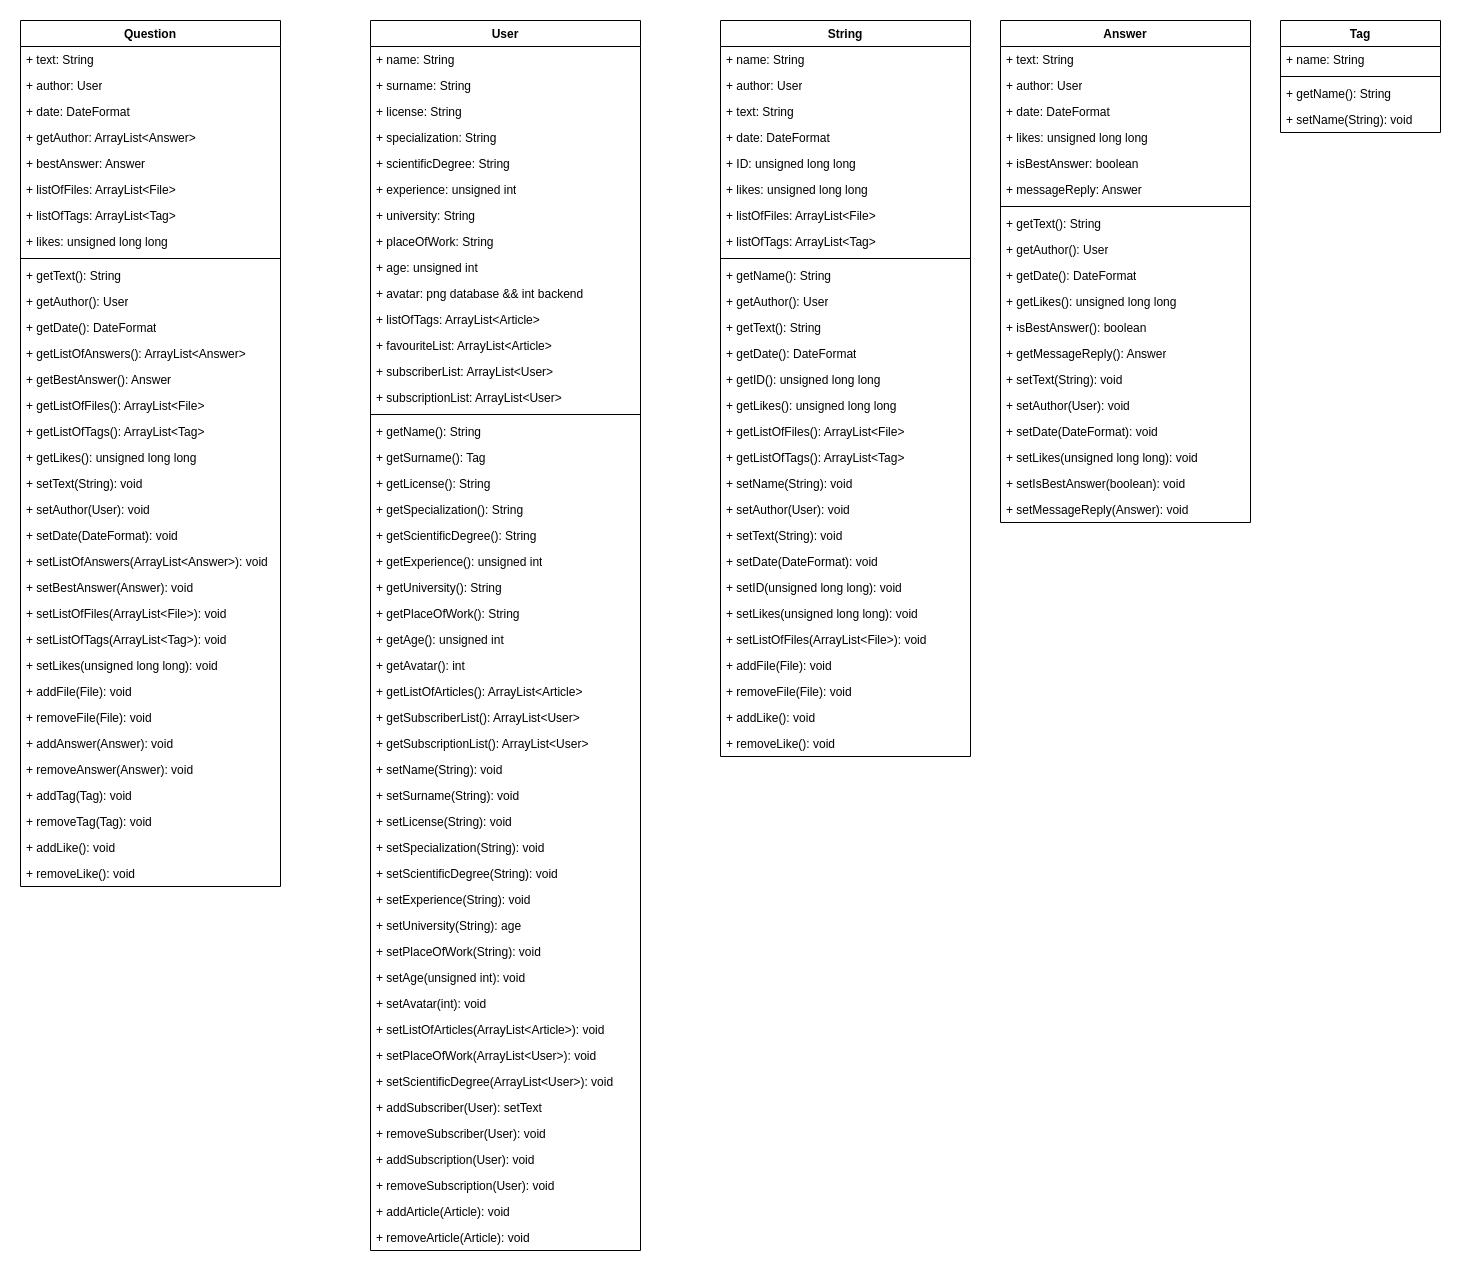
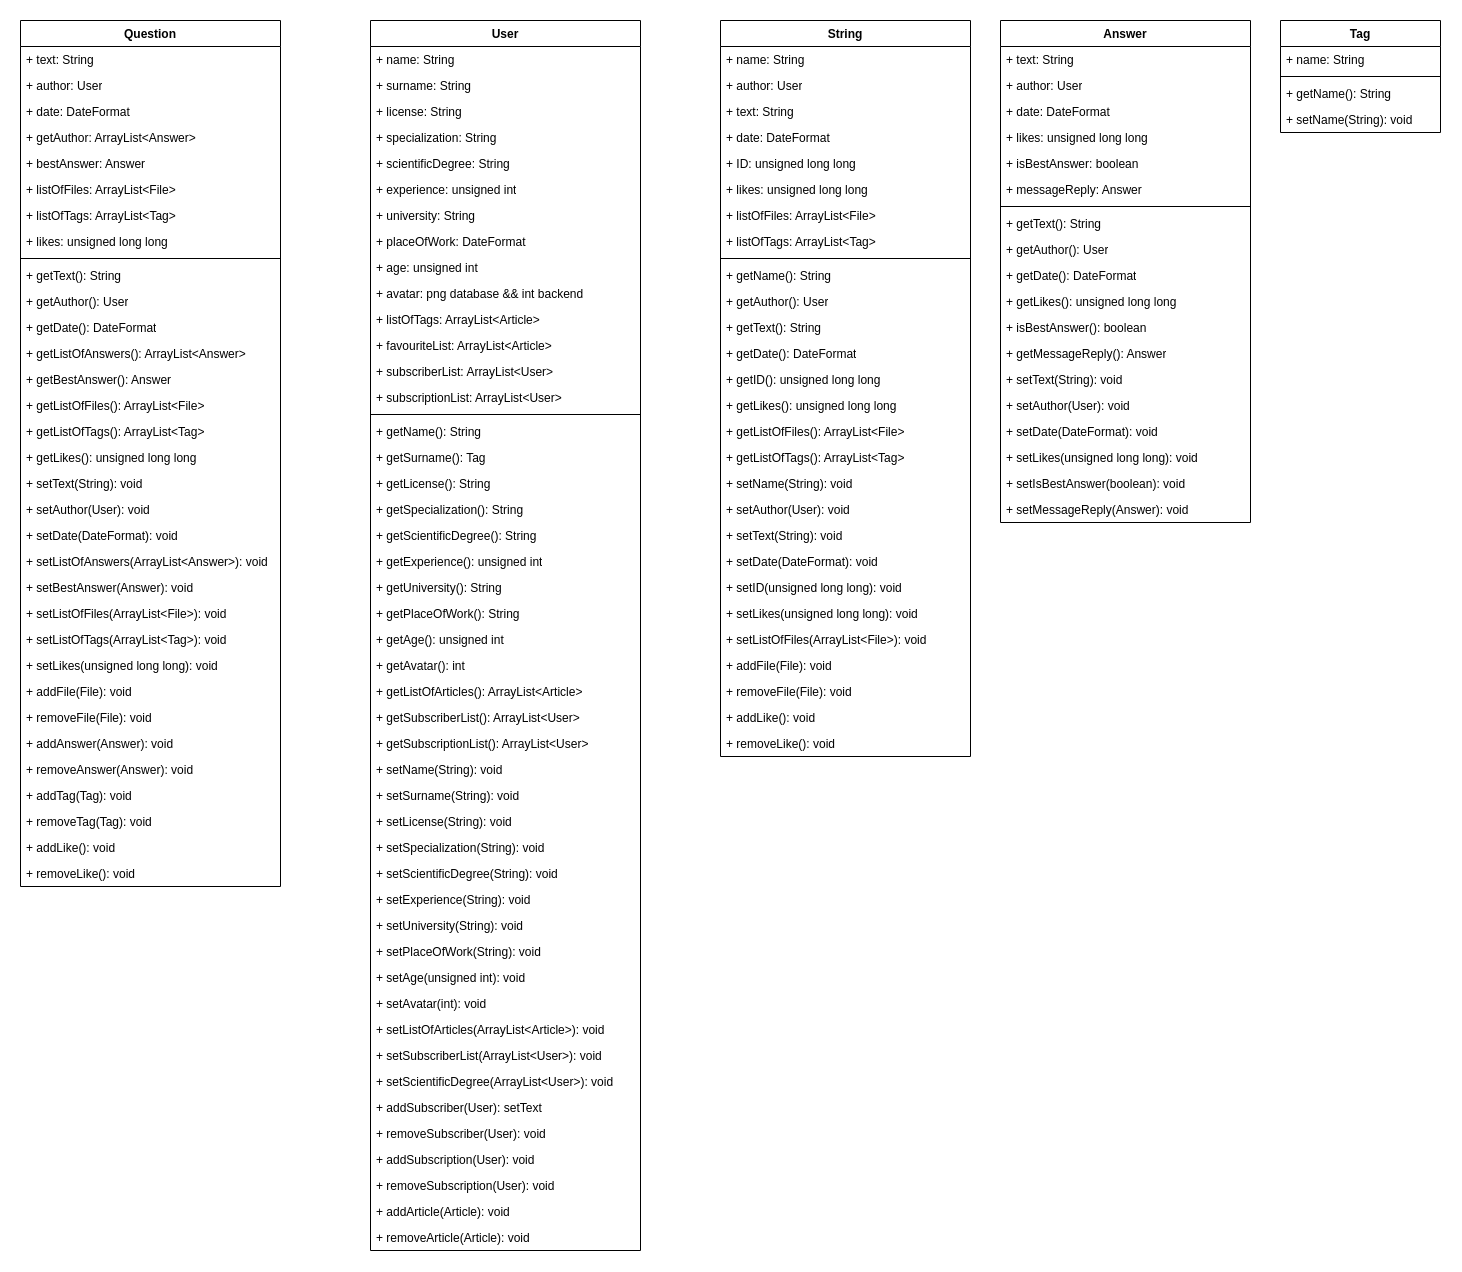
node "+ placeOfWork: String": label "+ placeOfWork: String" -> "+ placeOfWork: DateFormat"
node "+ setUniversity(String): age": label "+ setUniversity(String): age" -> "+ setUniversity(String): void"
node "+ setPlaceOfWork(ArrayList<User>): void": label "+ setPlaceOfWork(ArrayList<User>): void" -> "+ setSubscriberList(ArrayList<User>): void"
